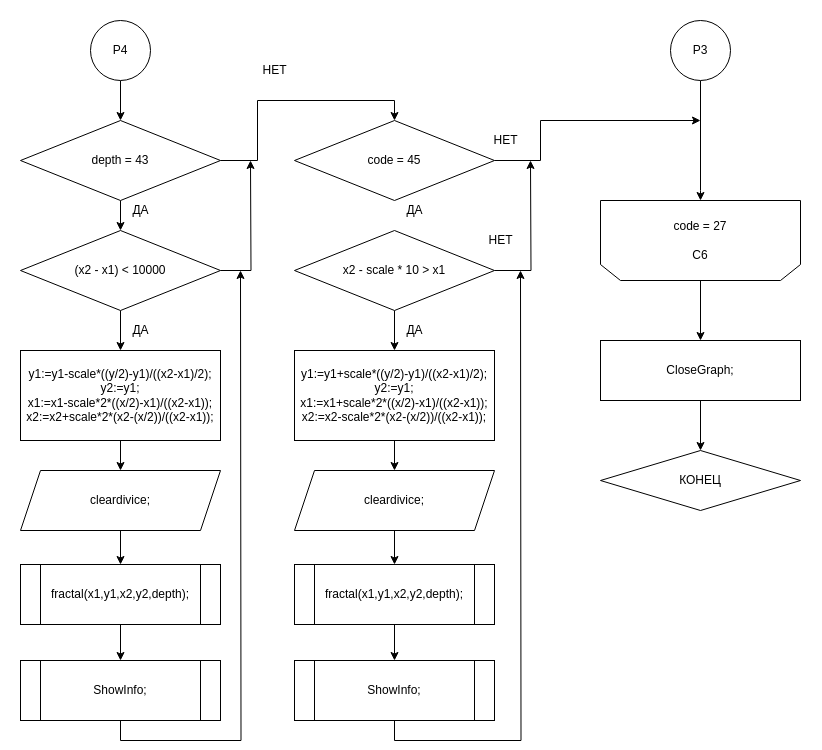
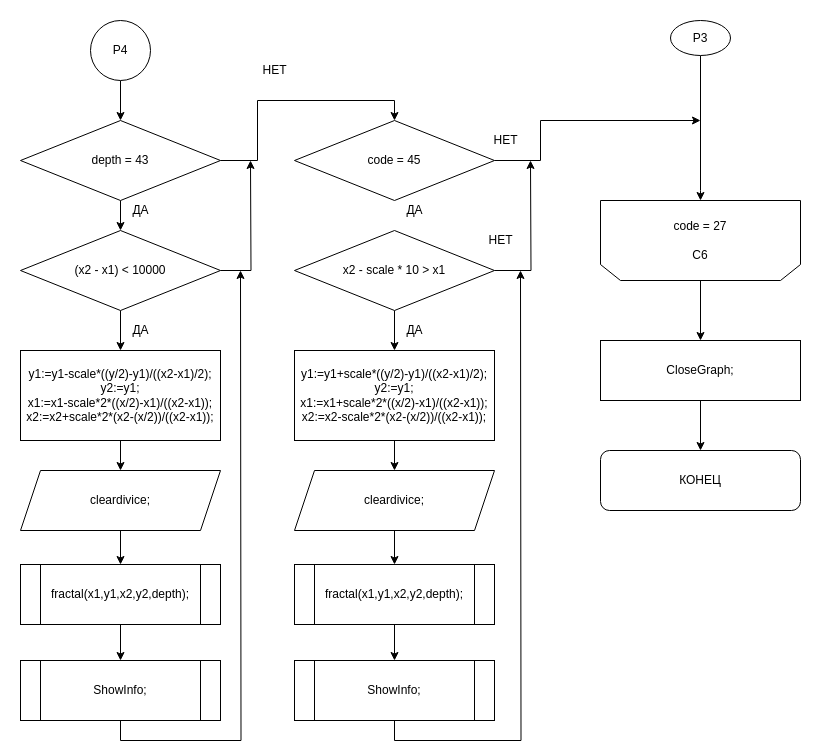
node "P3": size 60x60 -> 60x35
node "КОНЕЦ": shape diamond -> rounded rectangle
